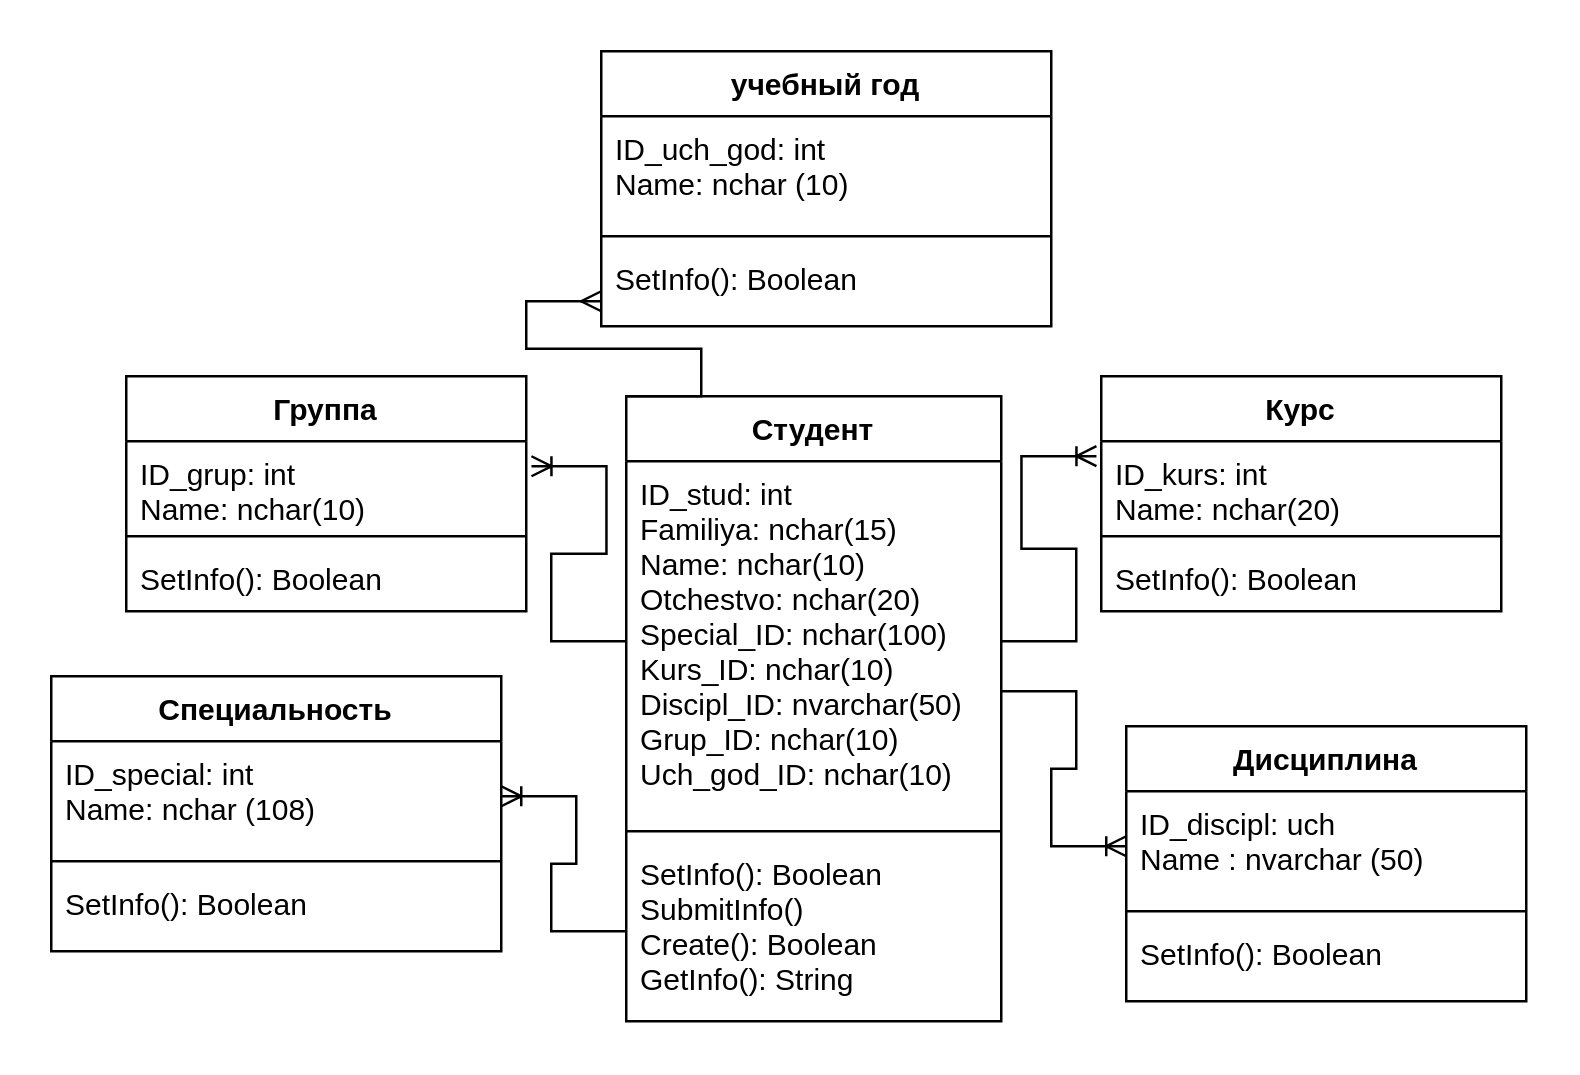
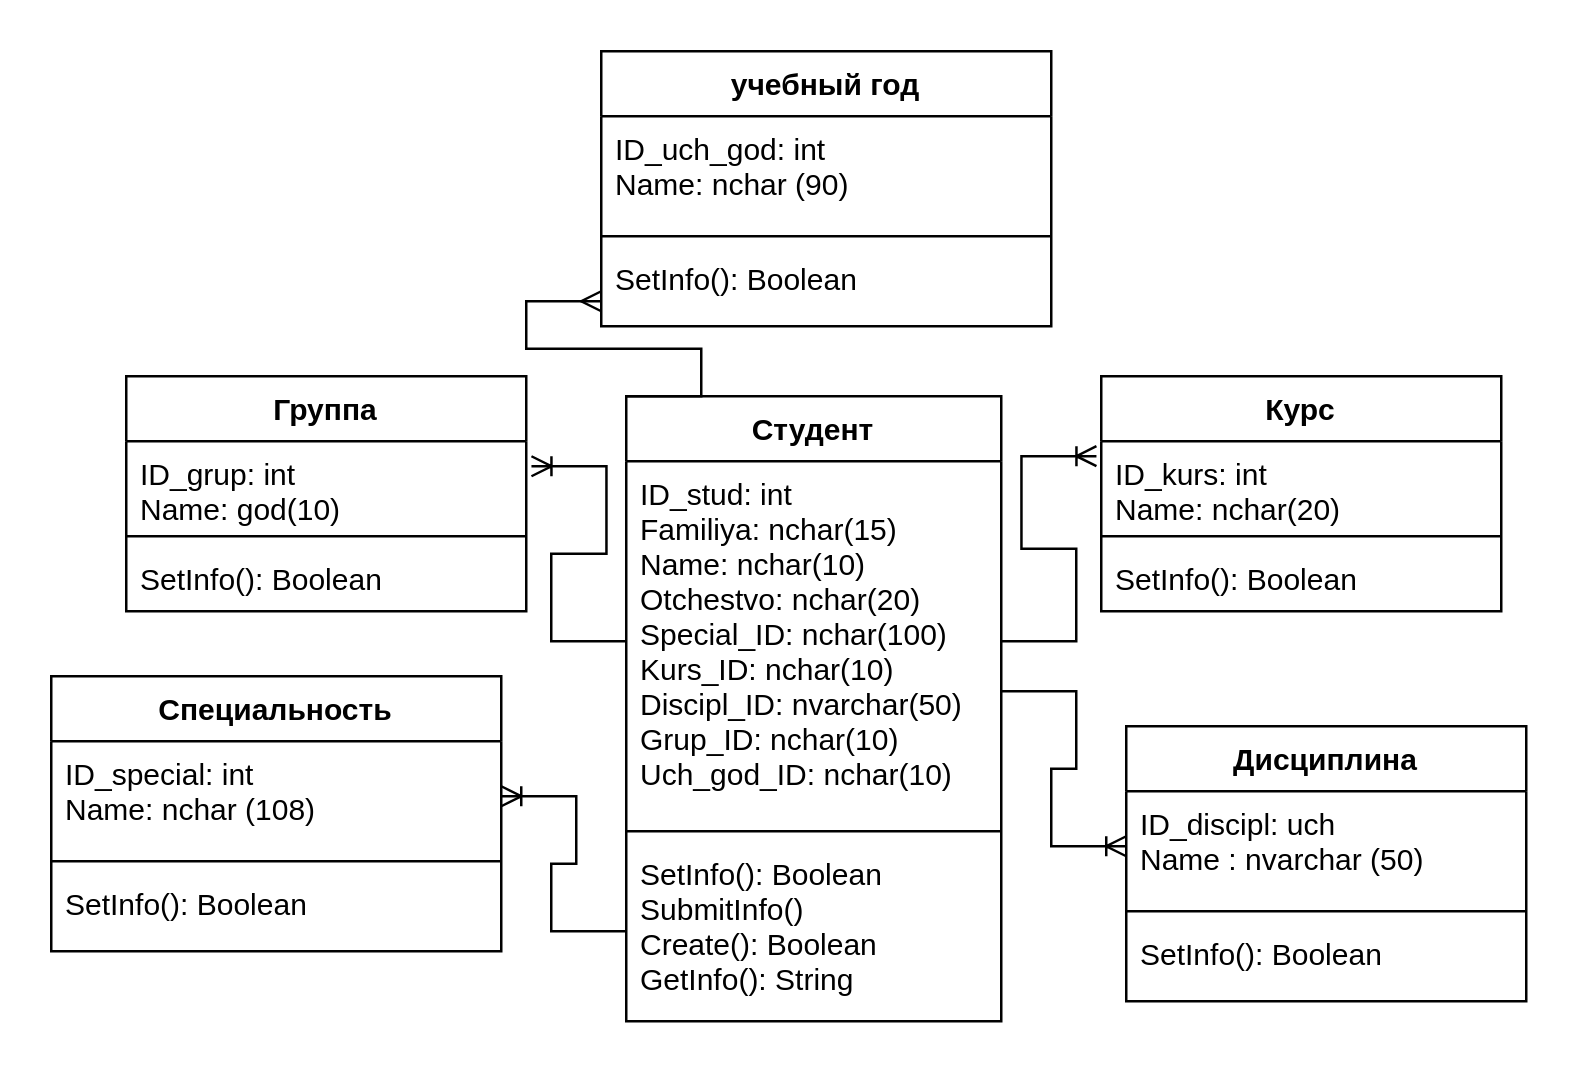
node "ID_uch_god: int Name: nchar (10)": label "ID_uch_god: int Name: nchar (10)" -> "ID_uch_god: int Name: nchar (90)"
node "ID_grup: int Name: nchar(10)": label "ID_grup: int Name: nchar(10)" -> "ID_grup: int Name: god(10)"
